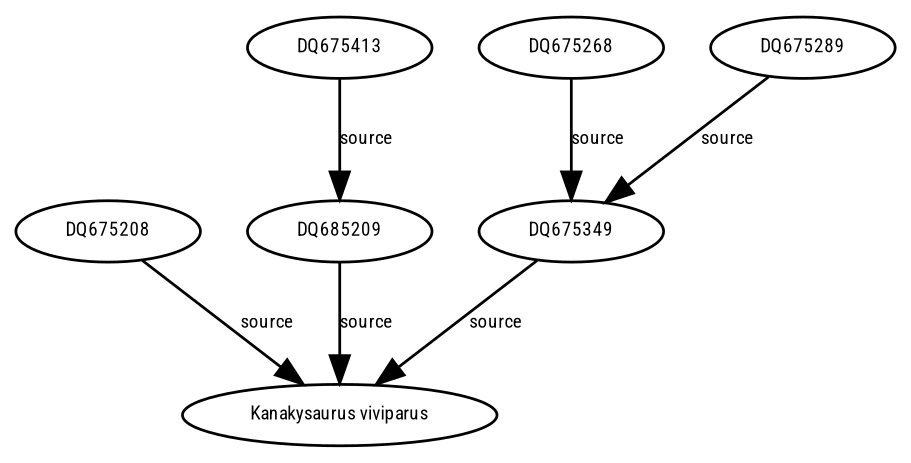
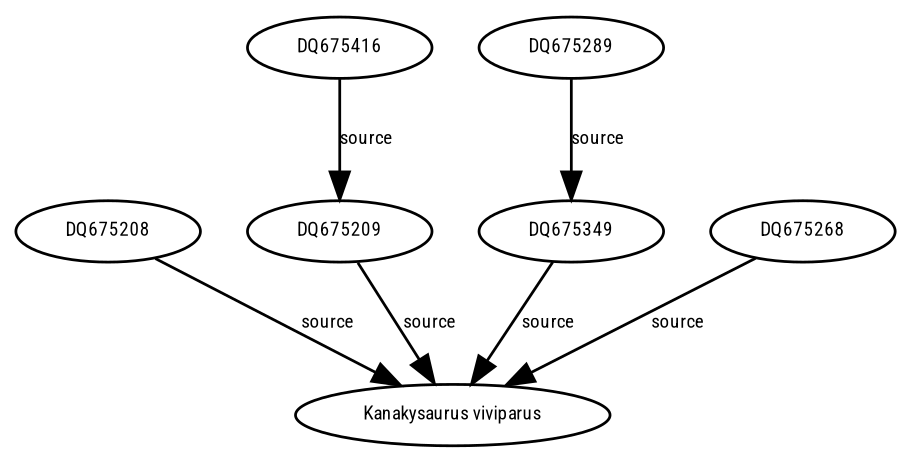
node "DQ675413": label "DQ675413" -> "DQ675416"
edge "DQ675268" -> "DQ675349": now "DQ675268" -> "Kanakysaurus viviparus"
node "DQ685209": label "DQ685209" -> "DQ675209"
